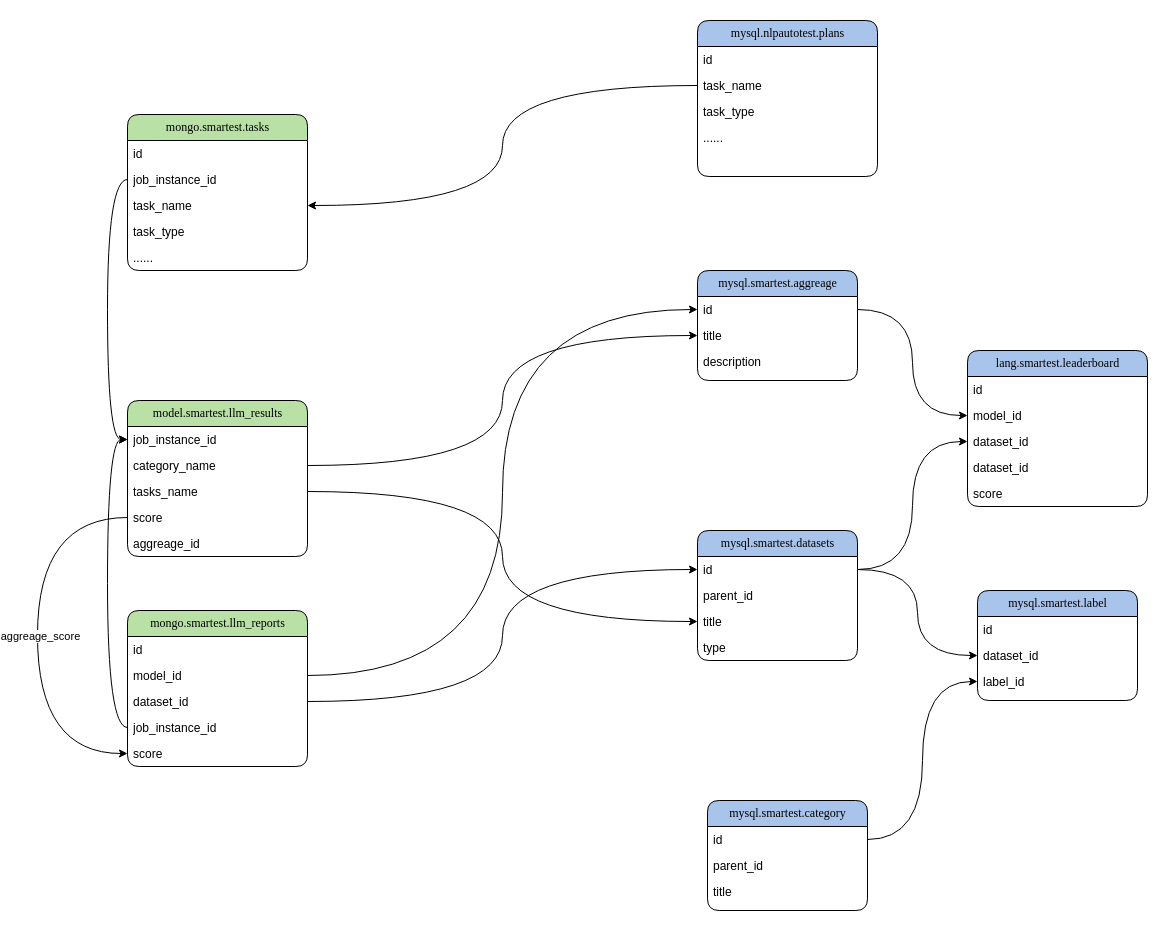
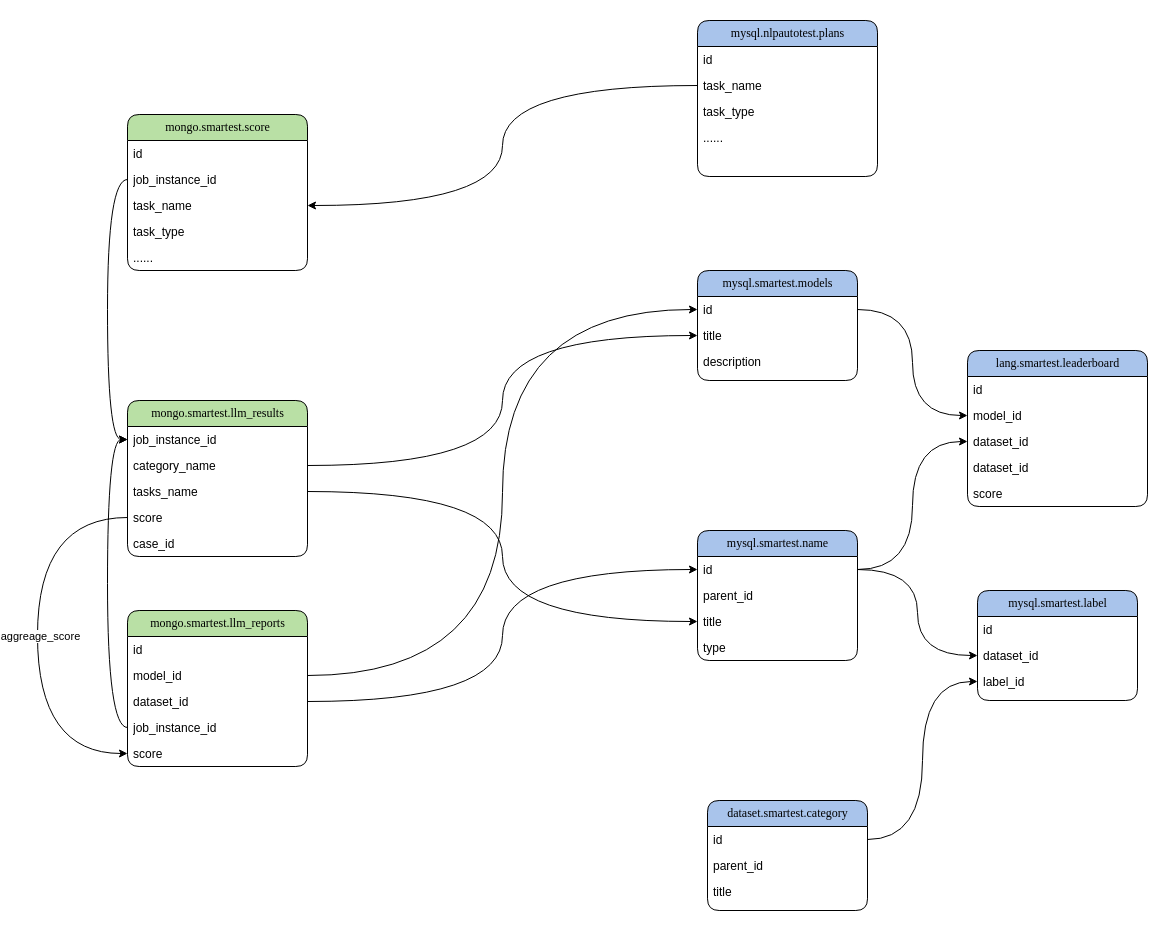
node "mongo.smartest.tasks": label "mongo.smartest.tasks" -> "mongo.smartest.score"
node "mysql.smartest.aggreage": label "mysql.smartest.aggreage" -> "mysql.smartest.models"
node "model.smartest.llm_results": label "model.smartest.llm_results" -> "mongo.smartest.llm_results"
node "mysql.smartest.datasets": label "mysql.smartest.datasets" -> "mysql.smartest.name"
node "aggreage_id": label "aggreage_id" -> "case_id"
node "mysql.smartest.category": label "mysql.smartest.category" -> "dataset.smartest.category"
